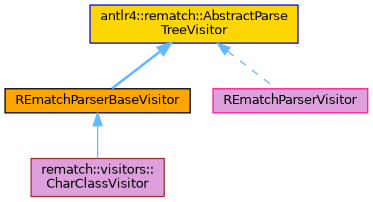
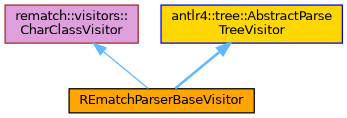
node "antlr4::rematch::AbstractParse TreeVisitor": label "antlr4::rematch::AbstractParse TreeVisitor" -> "antlr4::tree::AbstractParse TreeVisitor"
node "REmatchParserVisitor": removed
edge "rematch::visitors:: CharClassVisitor" -> "REmatchParserBaseVisitor": reversed
